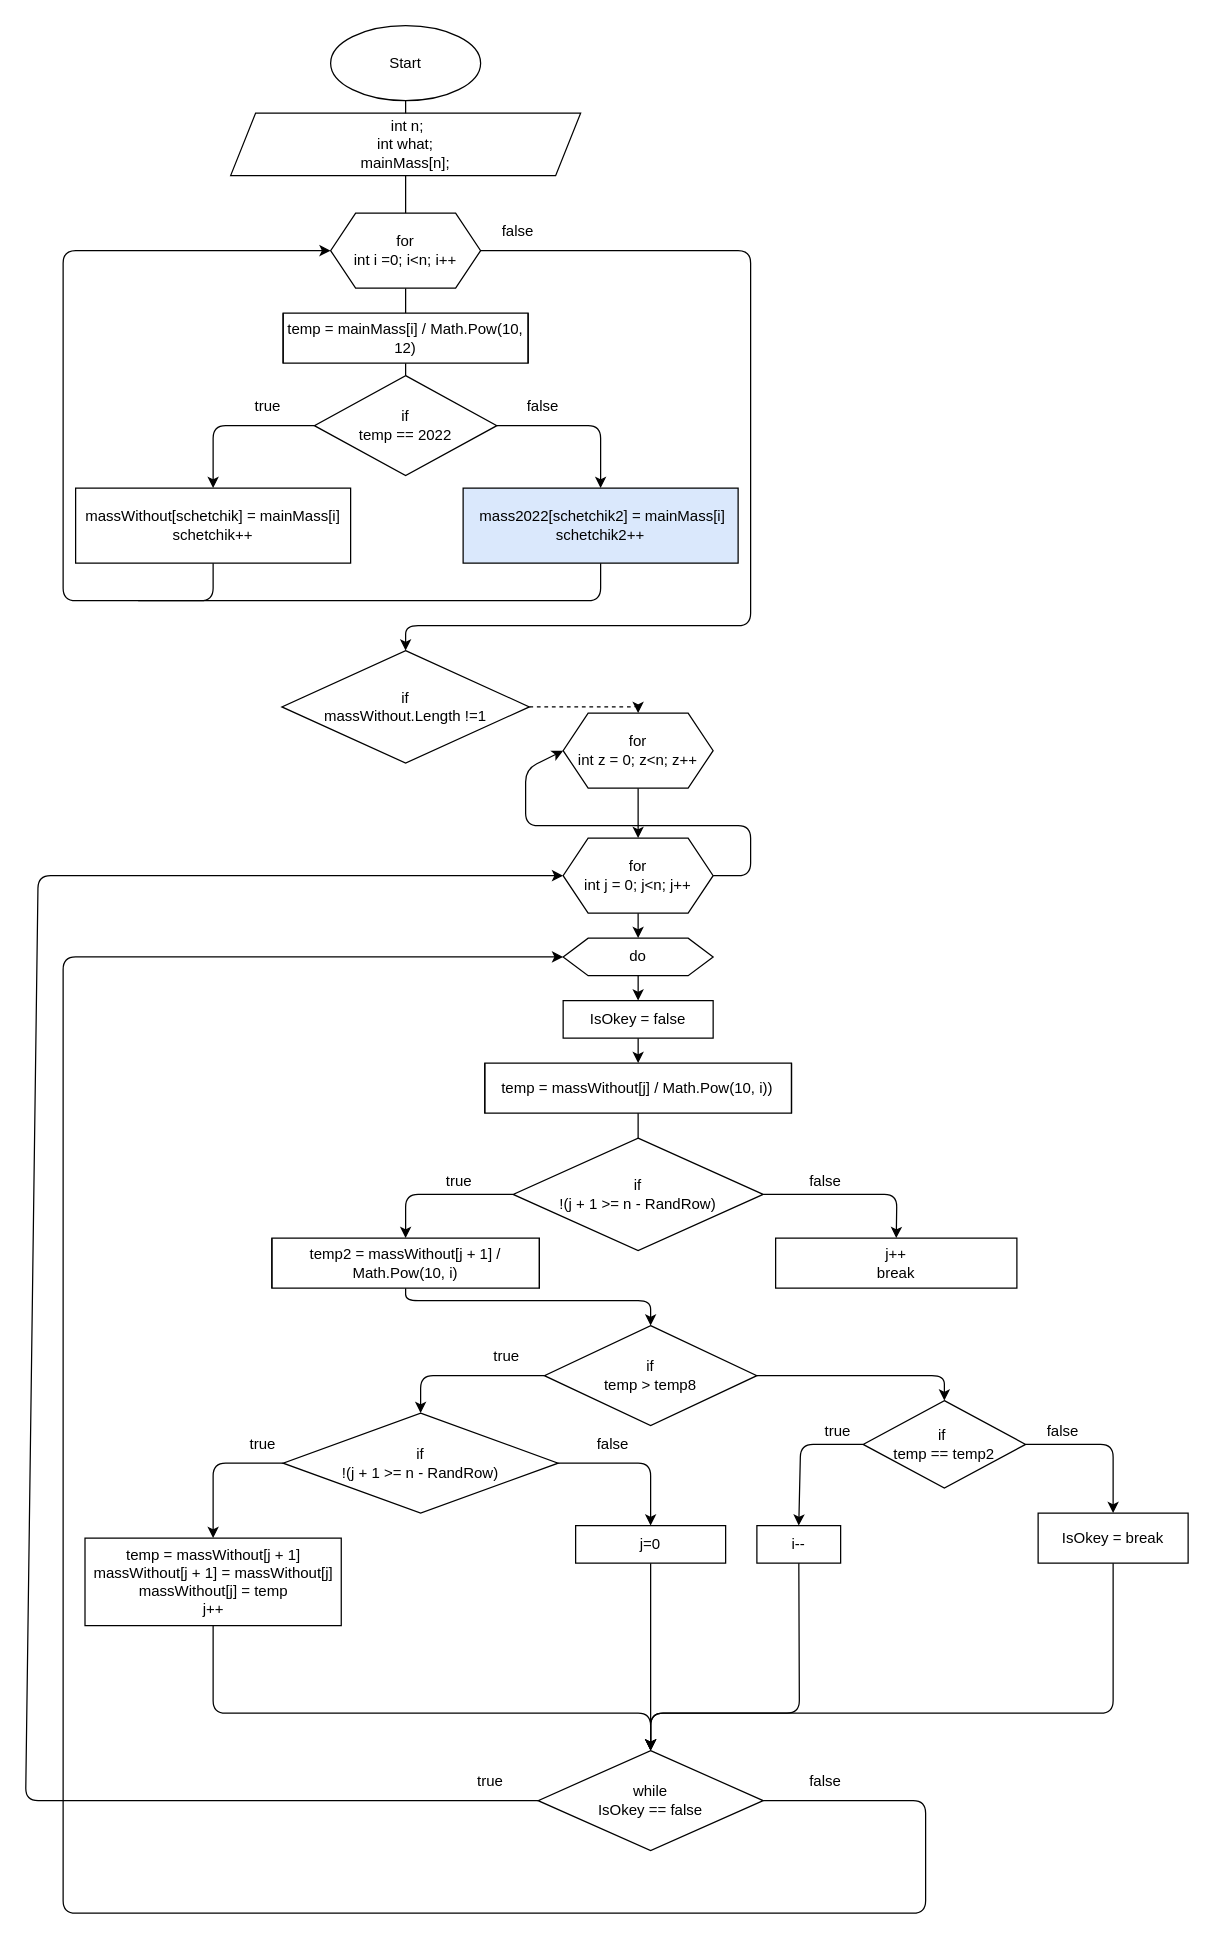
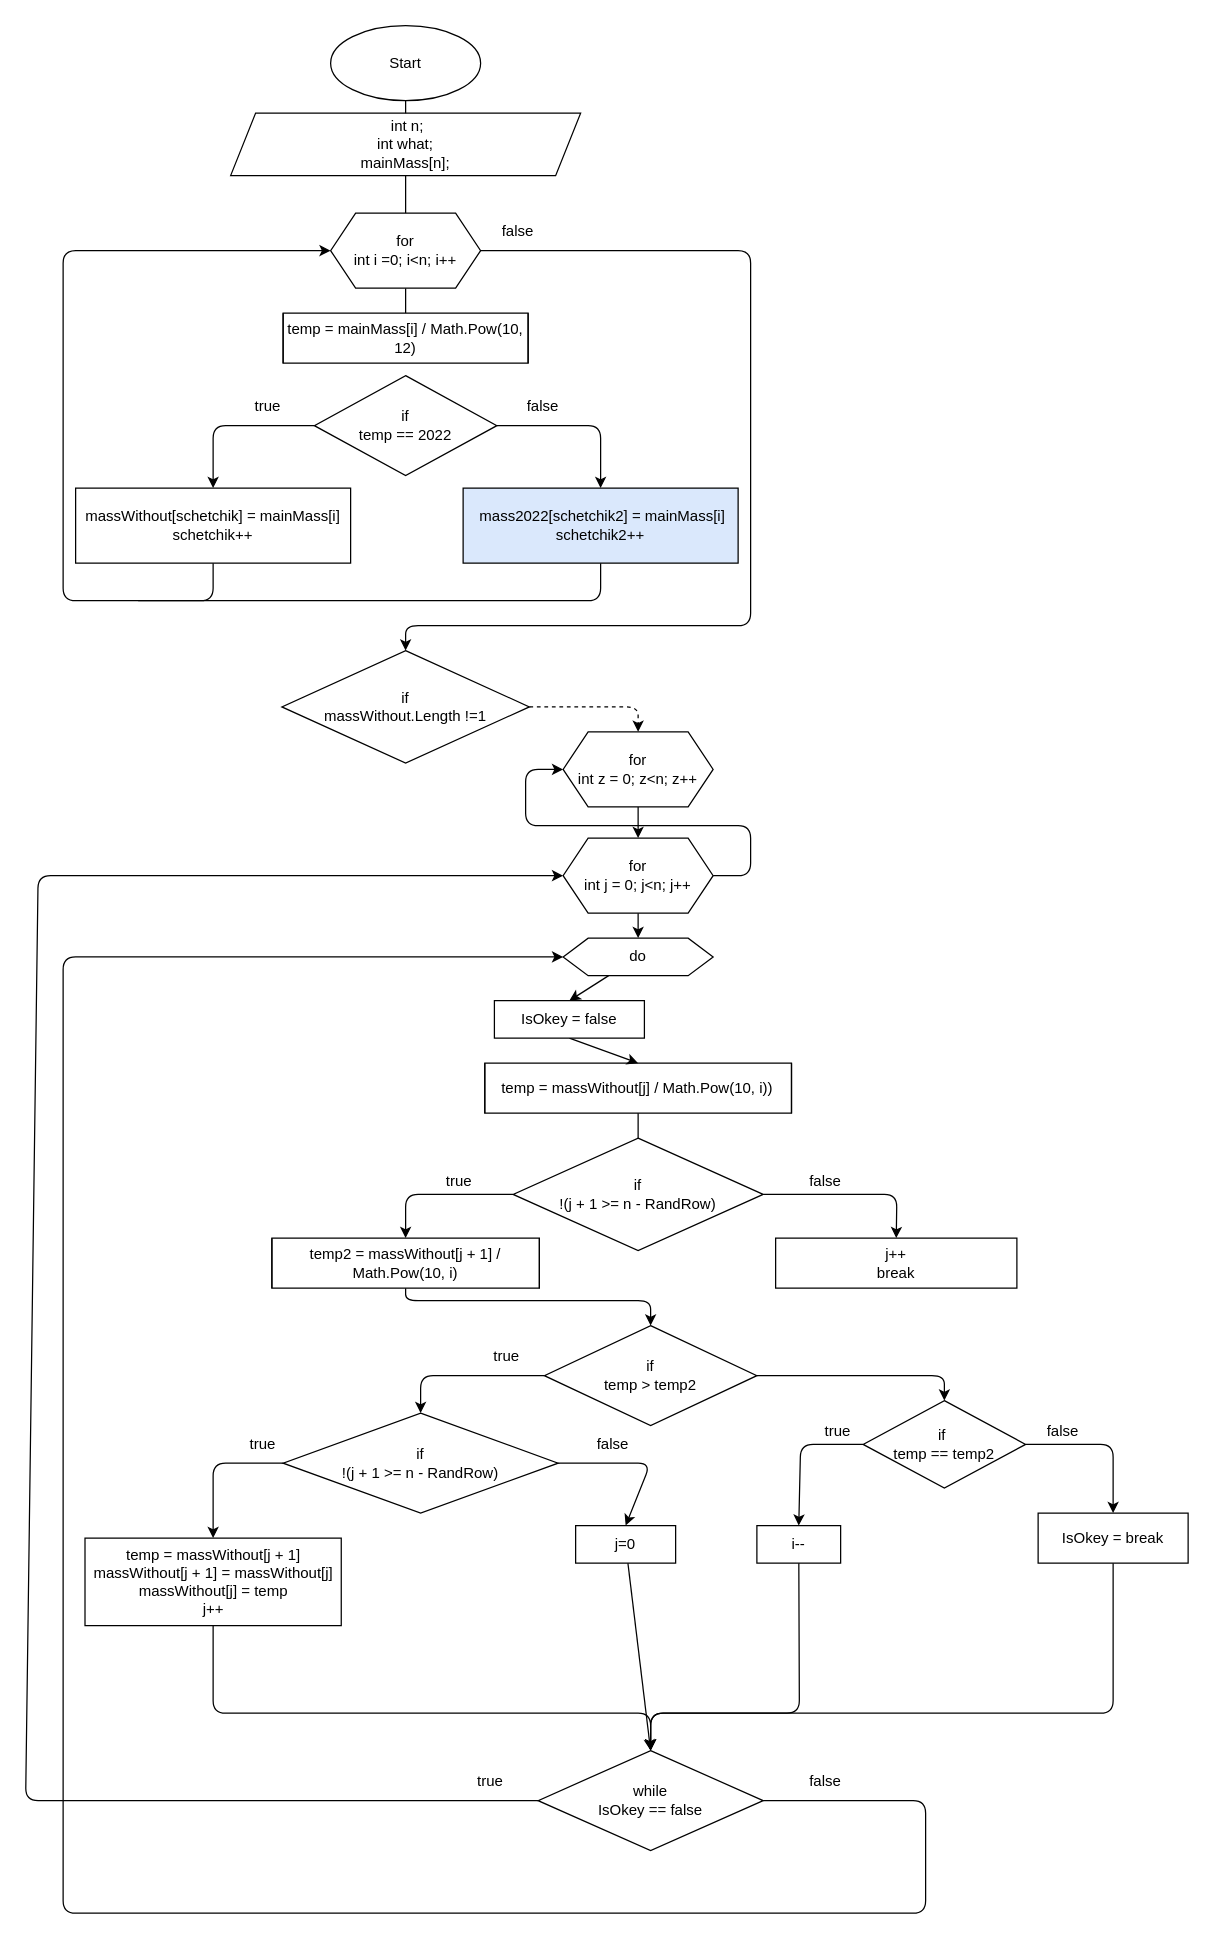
edge "temp = mainMass[i] / Math.Pow(10, 12)" -- "if temp == 2022": removed
node "for int z = 0; z<n; z++": moved (638, 751) -> (638, 769)
node "IsOkey = false": moved (638, 1019) -> (569, 1019)
node "if temp > temp8": label "if temp > temp8" -> "if temp > temp2"
node "j=0": size 150x38 -> 100x38
